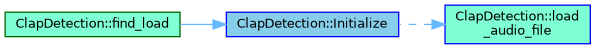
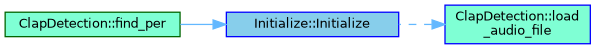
node "ClapDetection::find_load": label "ClapDetection::find_load" -> "ClapDetection::find_per"
node "ClapDetection::Initialize": label "ClapDetection::Initialize" -> "Initialize::Initialize"
